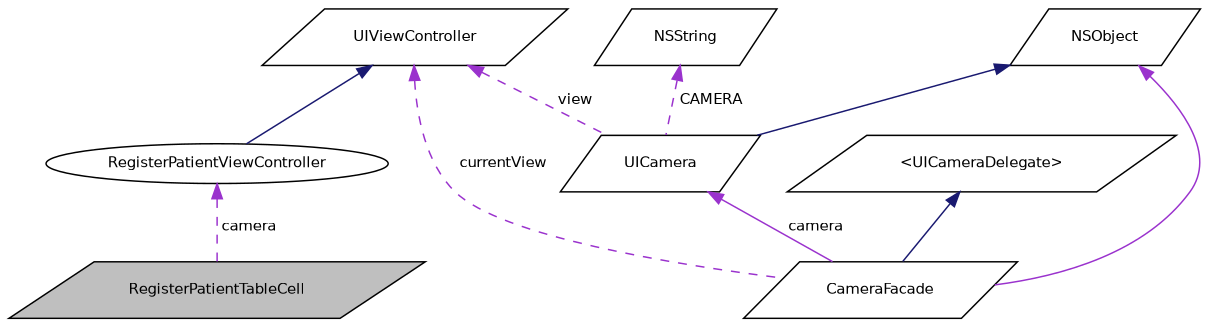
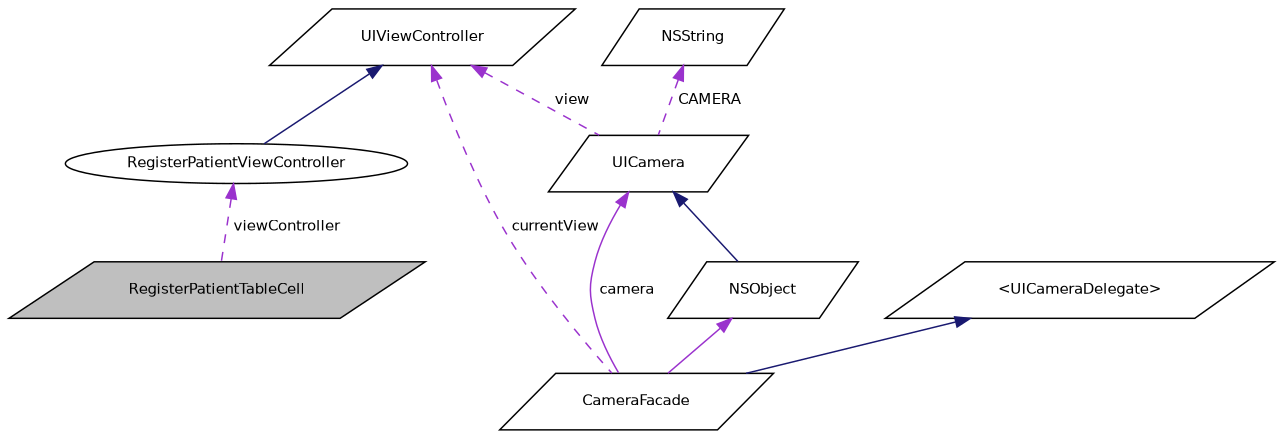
edge "UICamera" -> "NSObject": reversed
edge "RegisterPatientTableCell" -> "RegisterPatientViewController": label " camera" -> " viewController"
